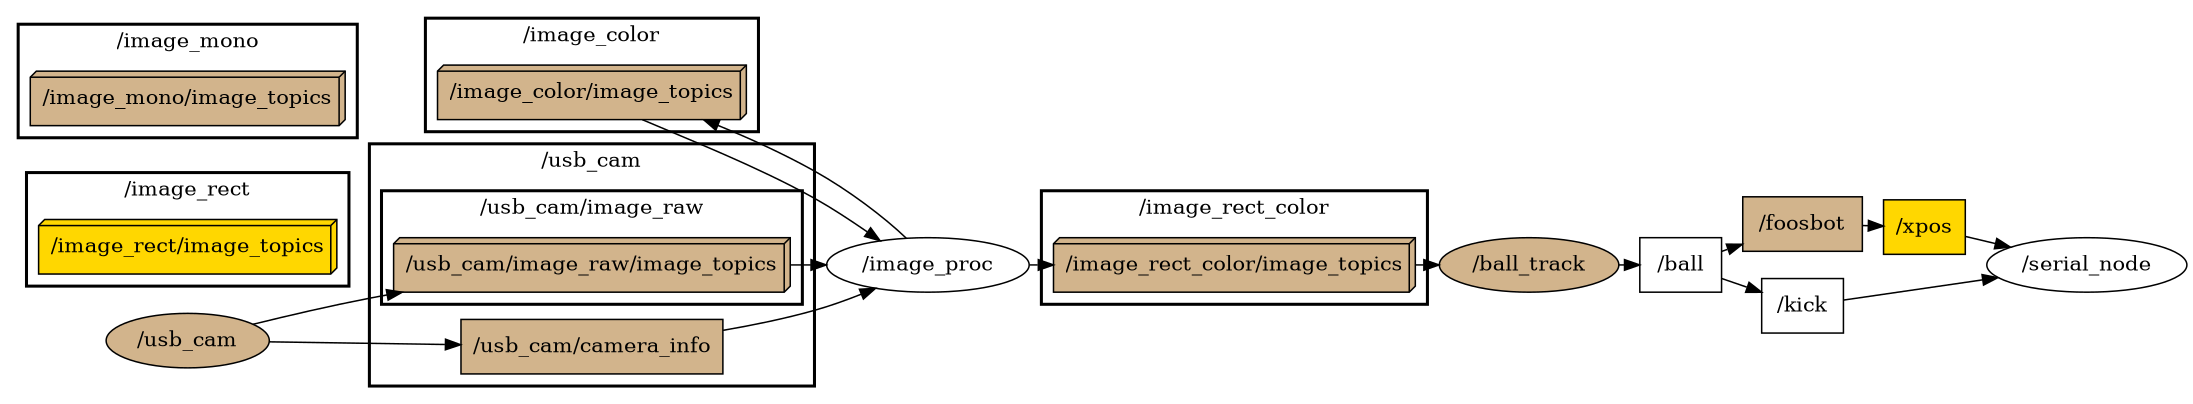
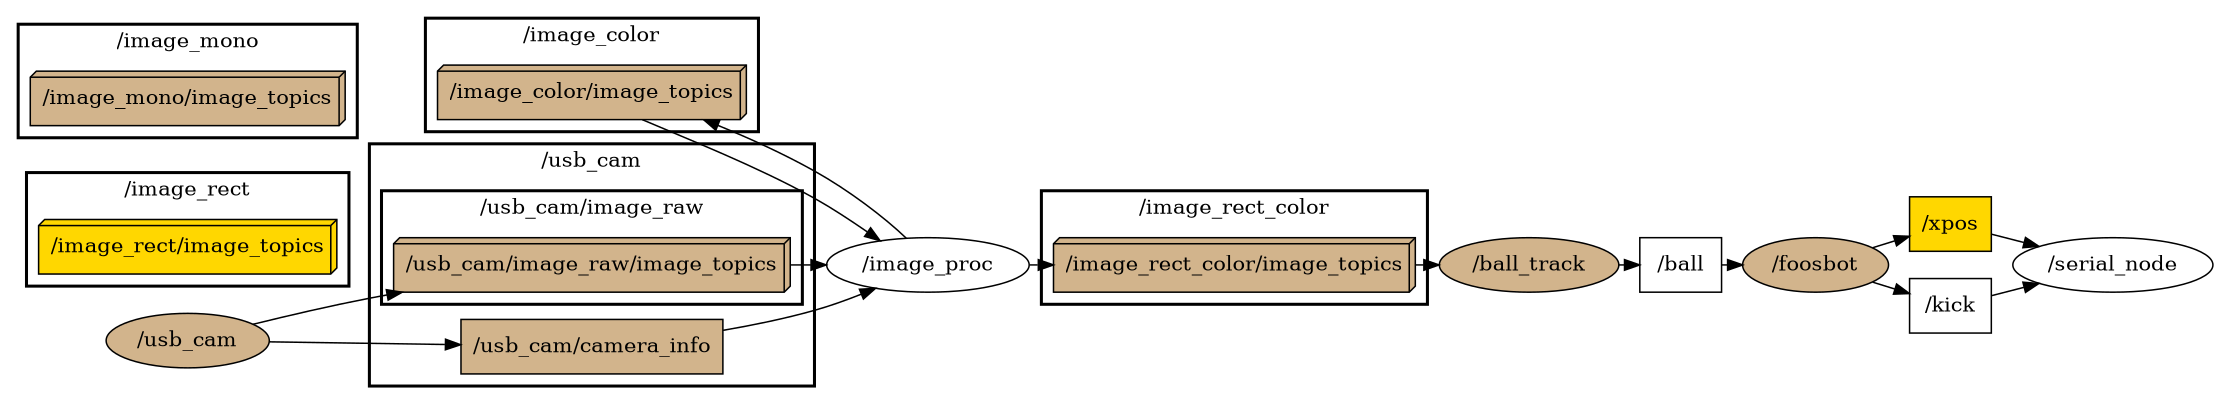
node "/foosbot": shape box -> ellipse
edge "/ball" -> "/kick": now "/foosbot" -> "/kick"
